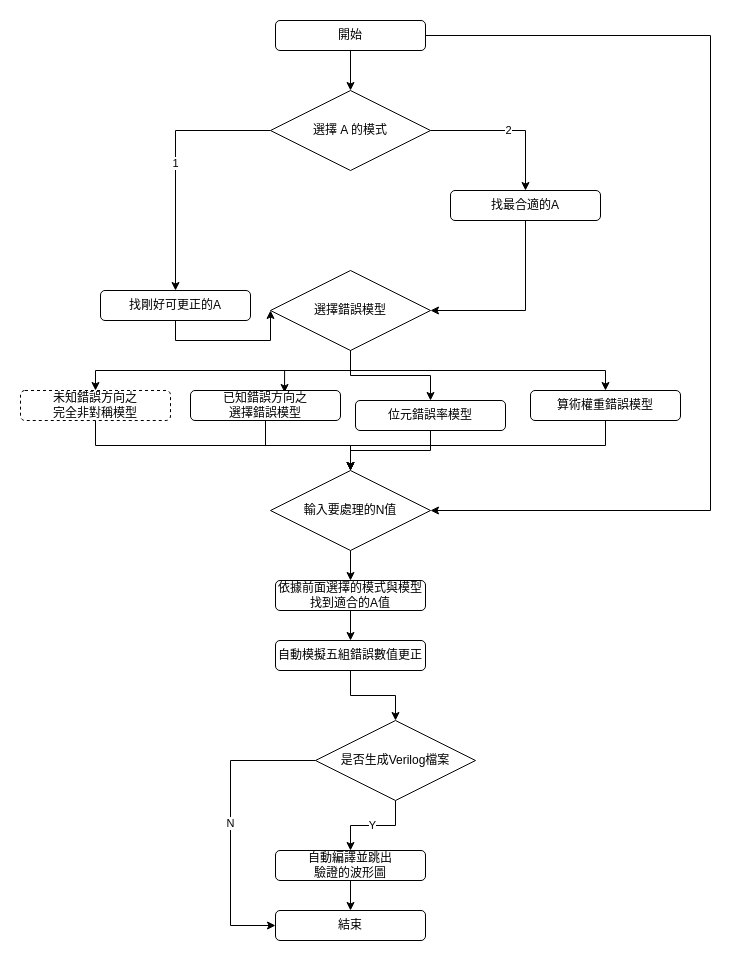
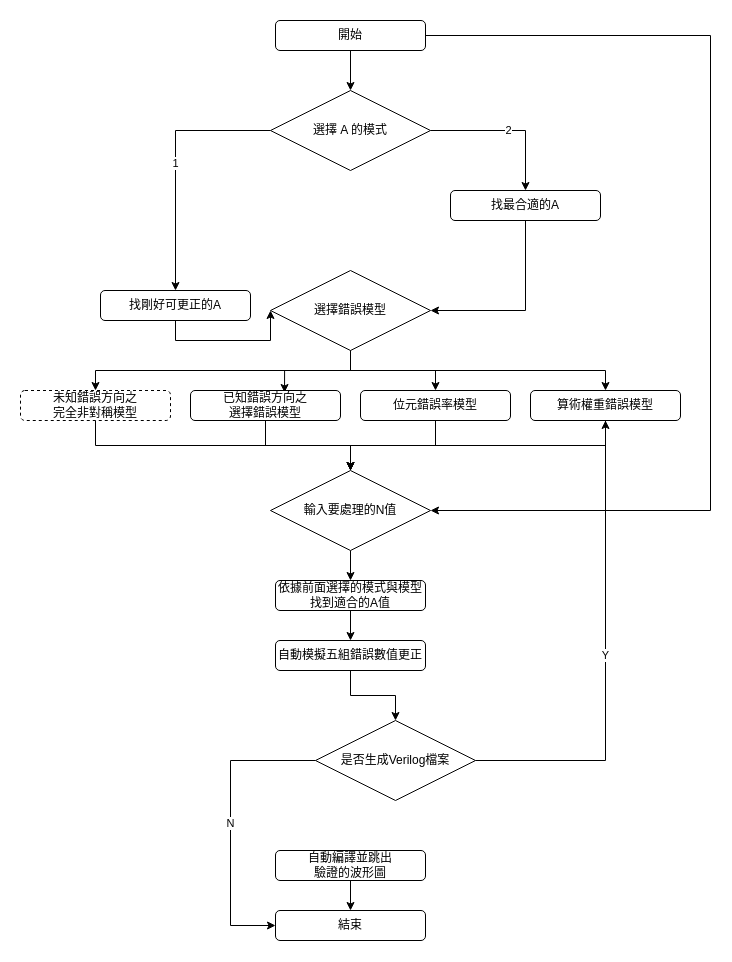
node "位元錯誤率模型": moved (431, 416) -> (436, 406)
edge "是否生成Verilog檔案" -> "自動編譯並跳出 驗證的波形圖": now "是否生成Verilog檔案" -> "算術權重錯誤模型"
